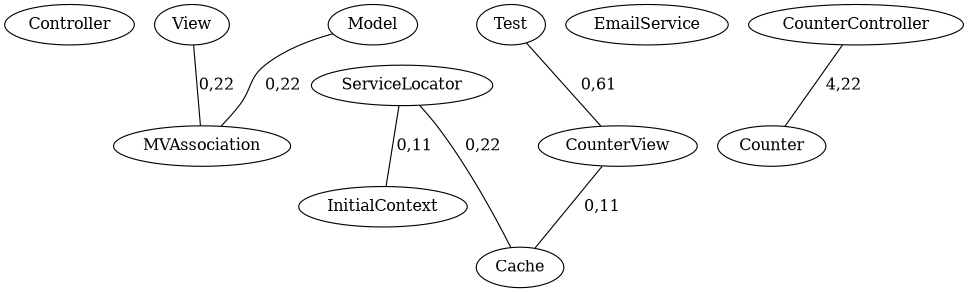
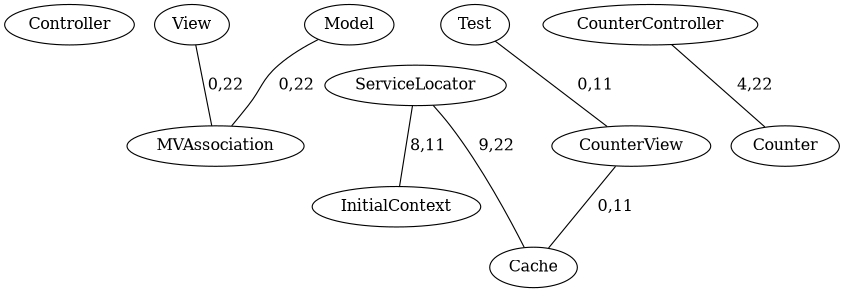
node "EmailService": removed
edge "Test" -- "CounterView": label "0,61" -> "0,11"
edge "ServiceLocator" -- "InitialContext": label "0,11" -> "8,11"
edge "ServiceLocator" -- "Cache": label "0,22" -> "9,22"
